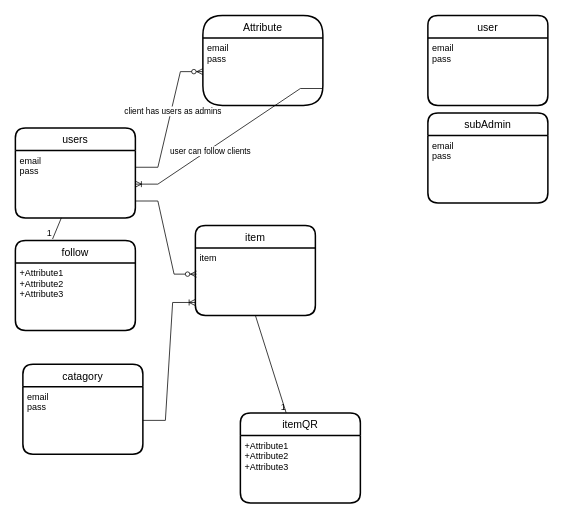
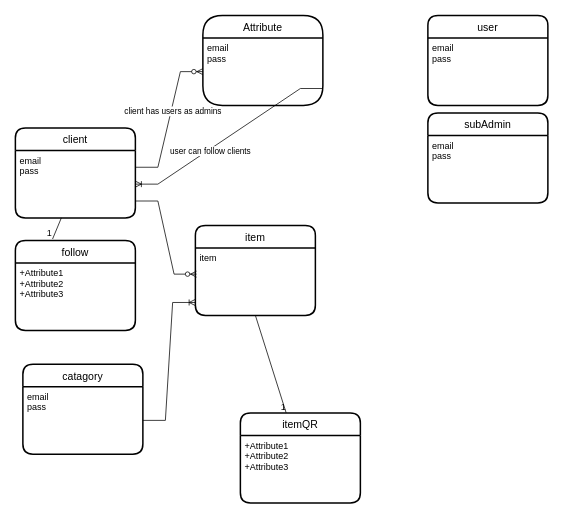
node "users": label "users" -> "client"
